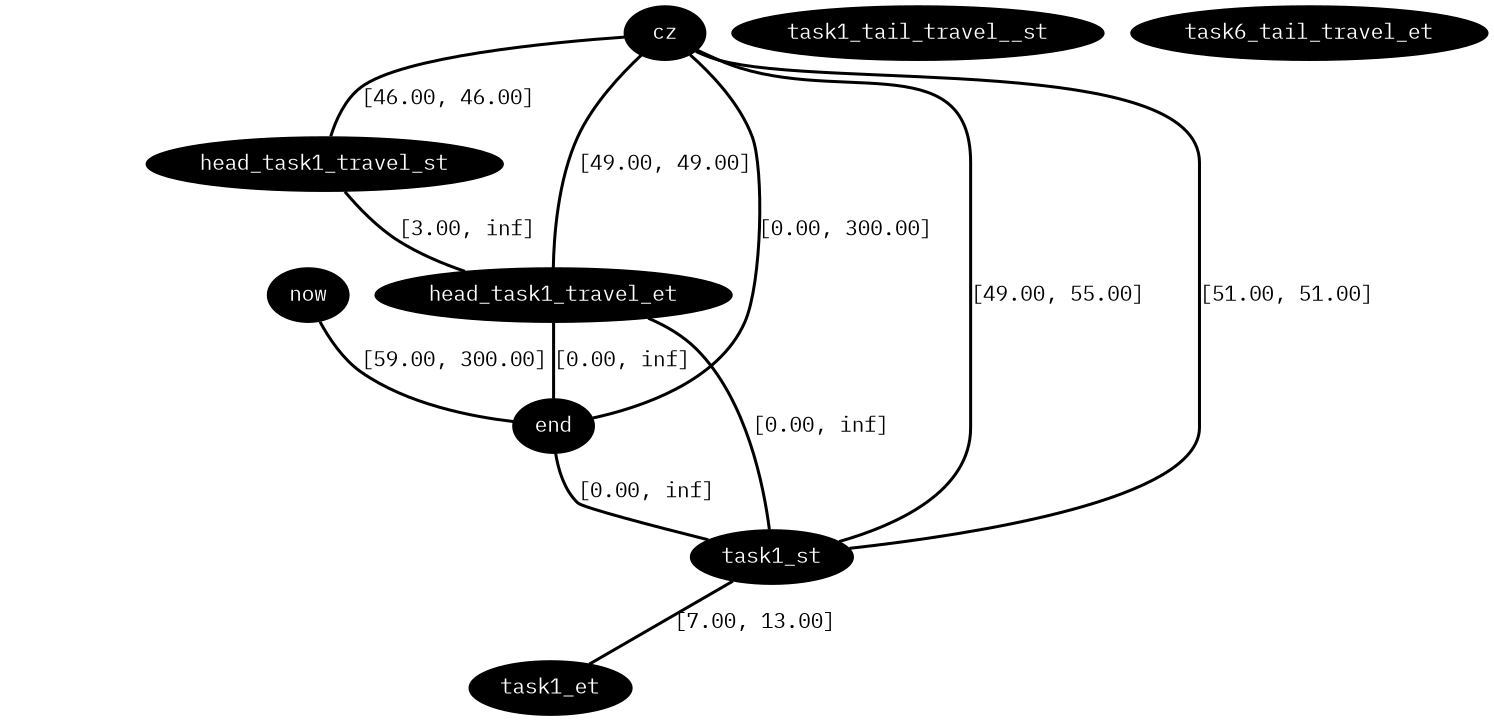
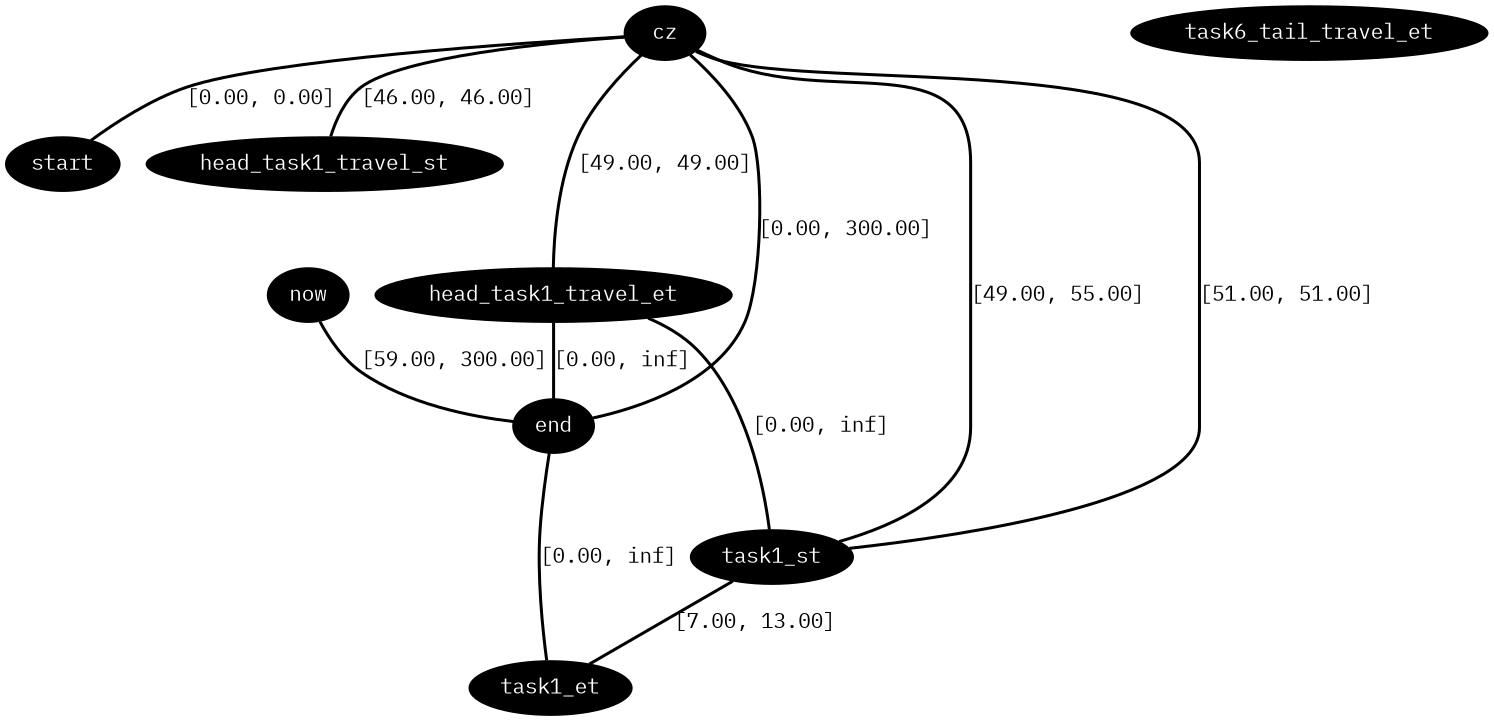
node "task1_tail_travel__st": removed
node "start": added
edge "head_task1_travel_st" -- "head_task1_travel_et": removed, label "[3.00, inf]"
edge "end" -- "task1_st": now "end" -- "task1_et"
